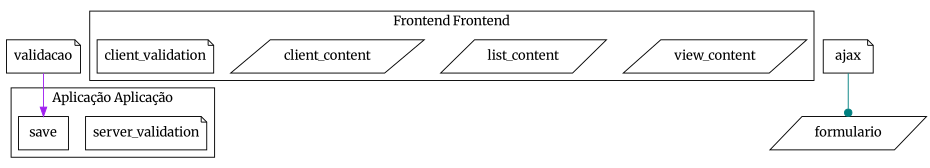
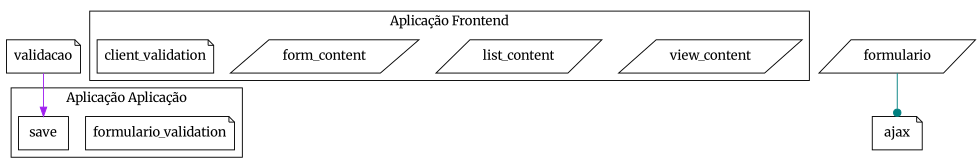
cluster "Frontend Frontend": label "Frontend Frontend" -> "Aplicação Frontend"
node "client_content": label "client_content" -> "form_content"
edge "ajax" -> "formulario": reversed
node "server_validation": label "server_validation" -> "formulario_validation"
